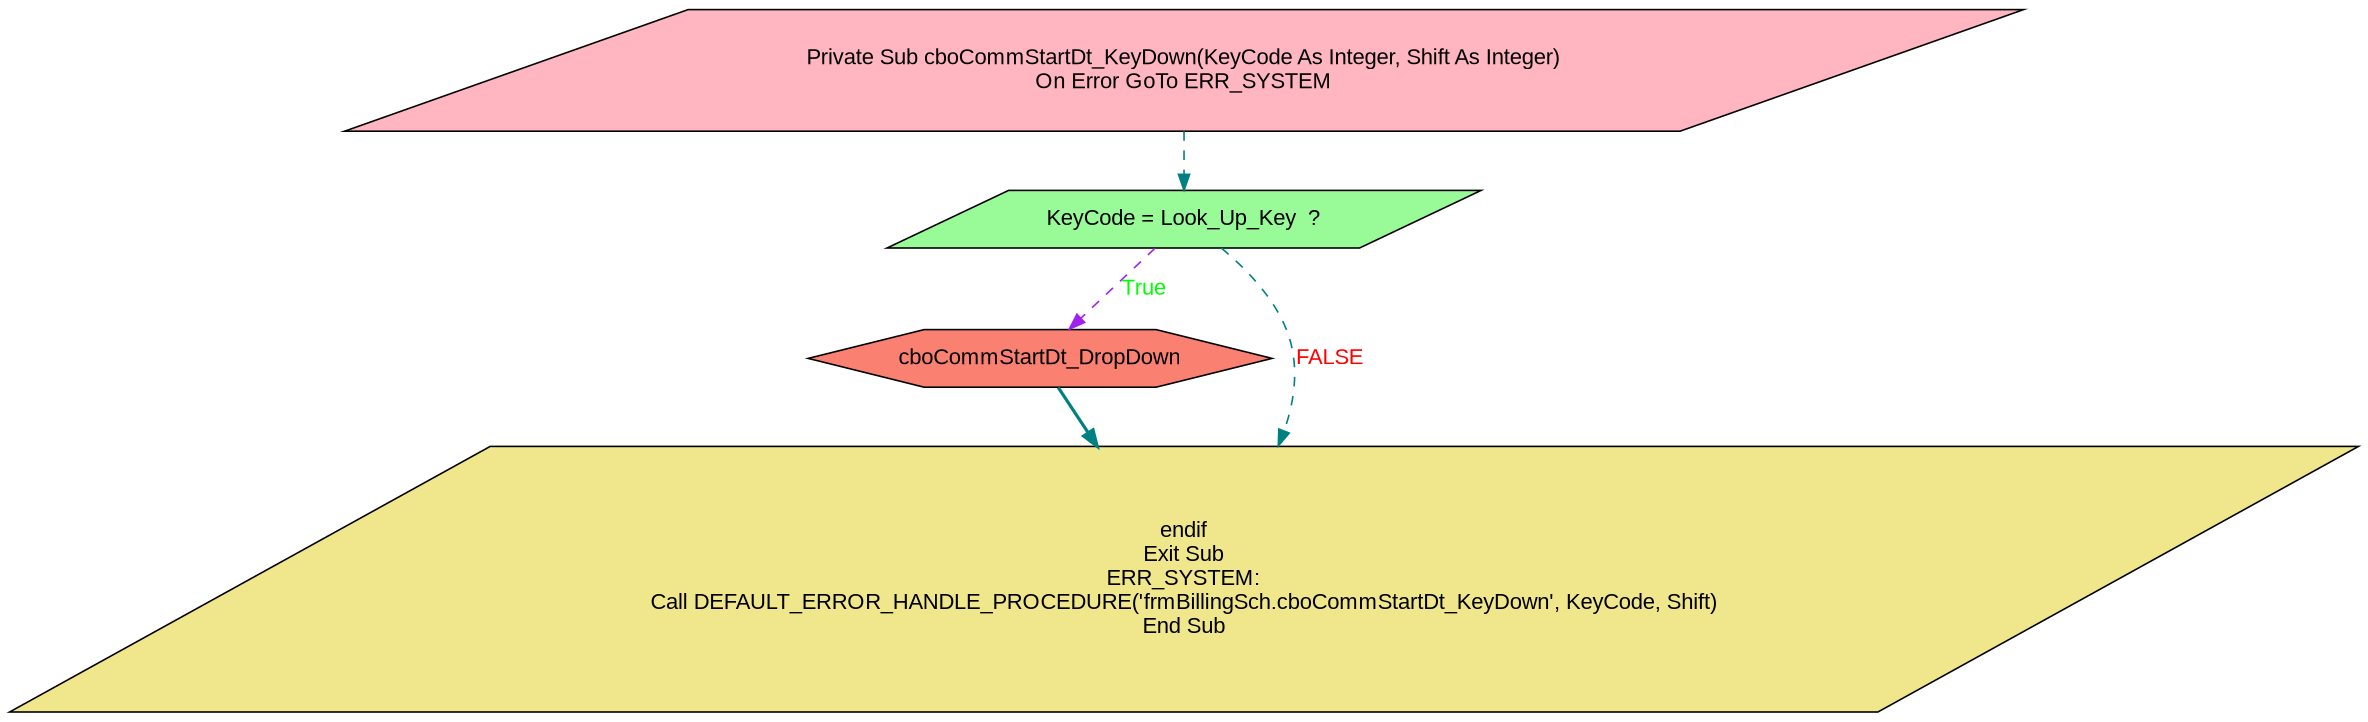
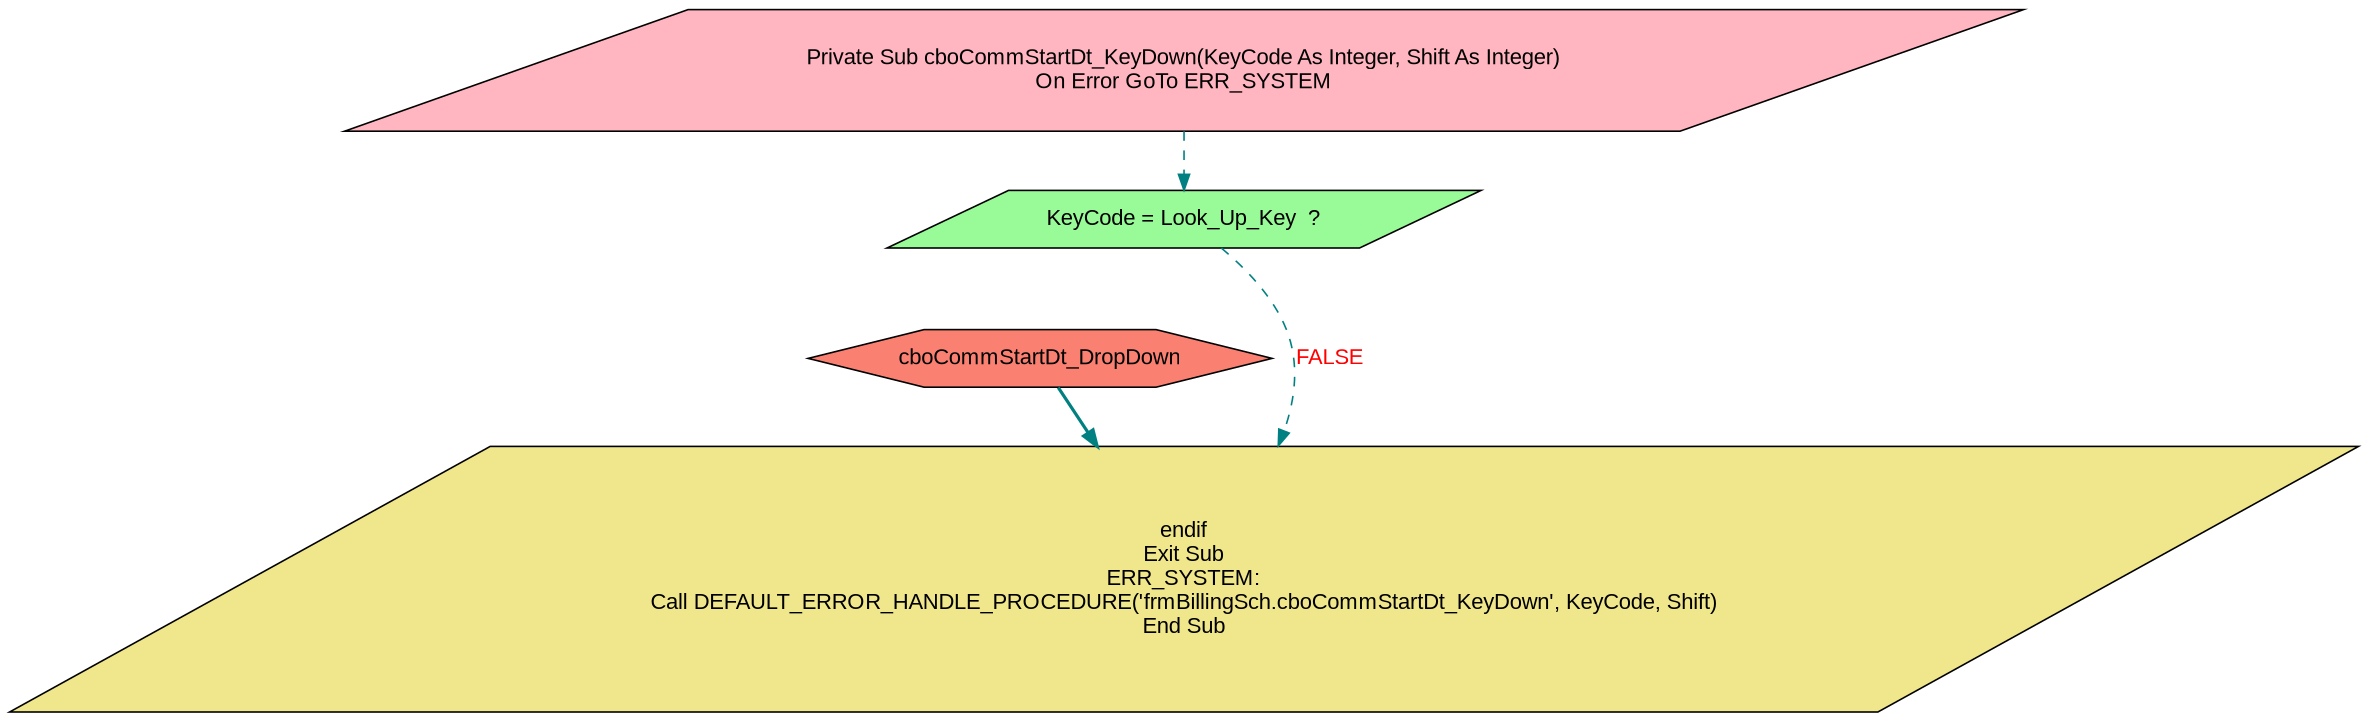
edge "KeyCode = Look_Up_Key  ?" -> "cboCommStartDt_DropDown": removed, label "True"
